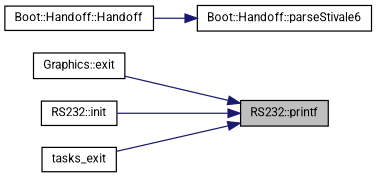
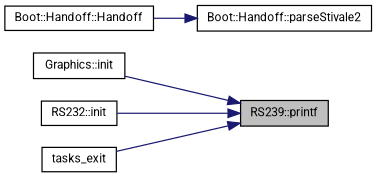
node "Boot::Handoff::parseStivale6": label "Boot::Handoff::parseStivale6" -> "Boot::Handoff::parseStivale2"
node "Graphics::exit": label "Graphics::exit" -> "Graphics::init"
node "RS232::printf": label "RS232::printf" -> "RS239::printf"
